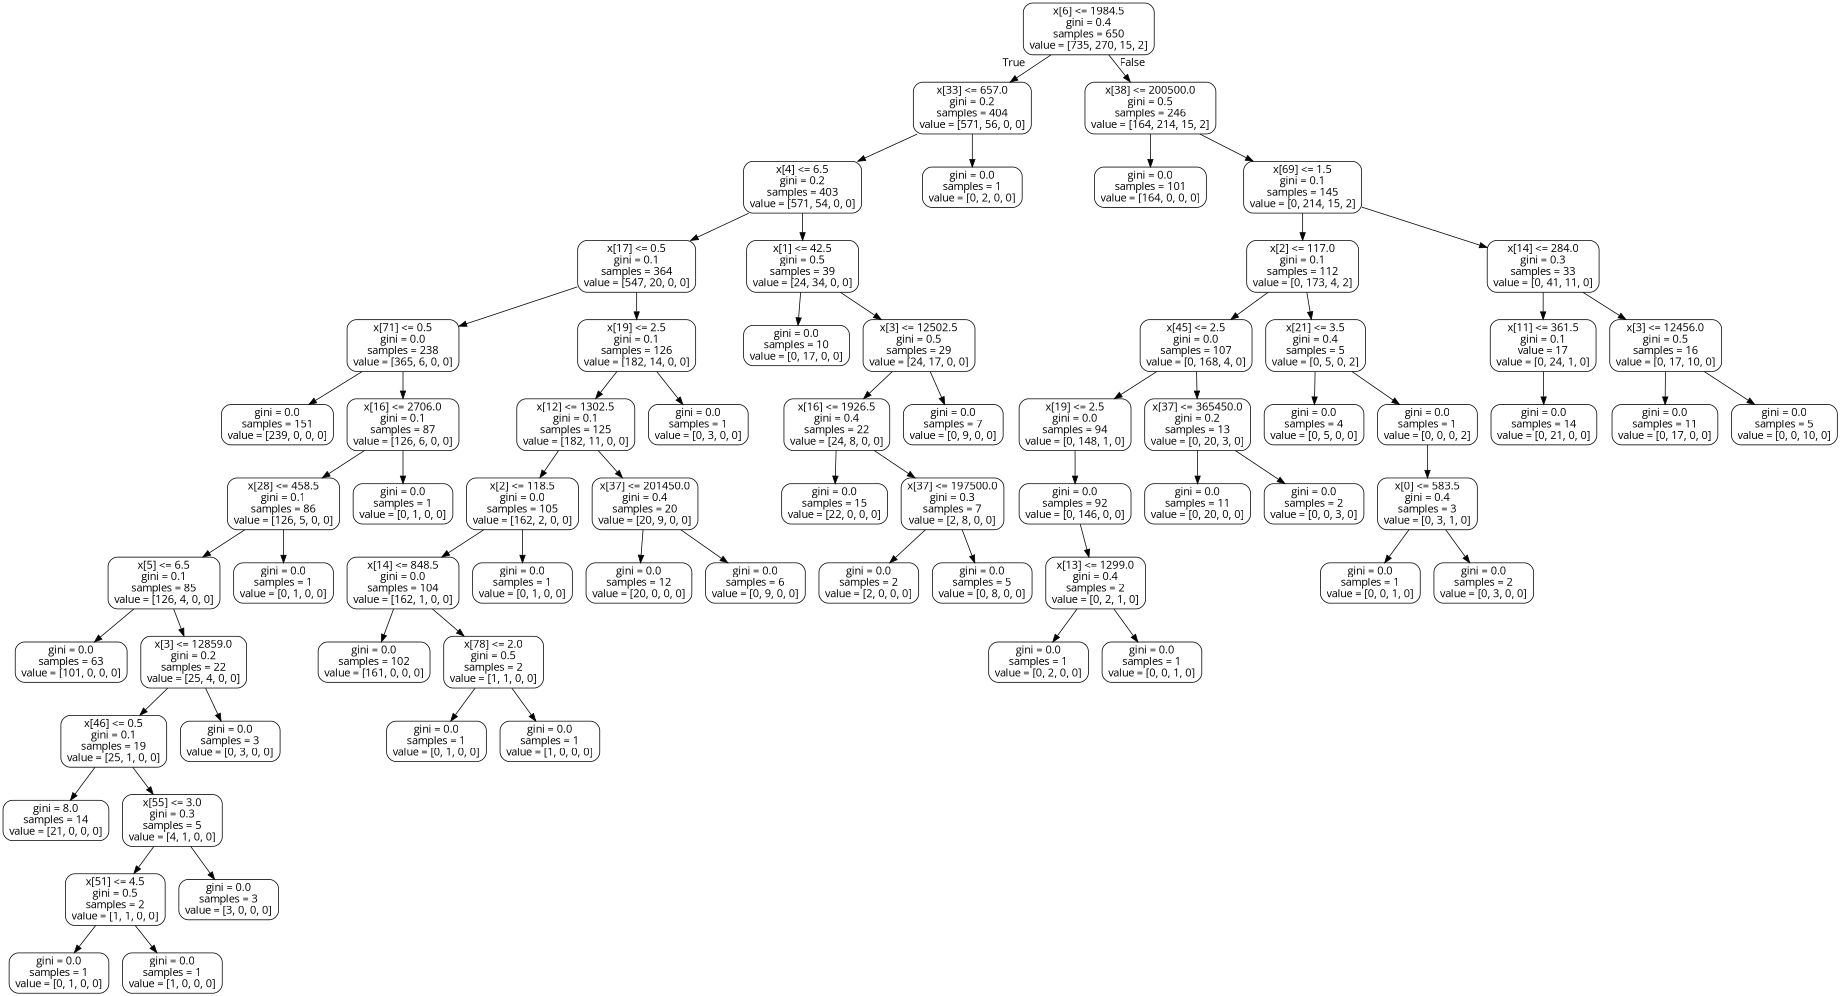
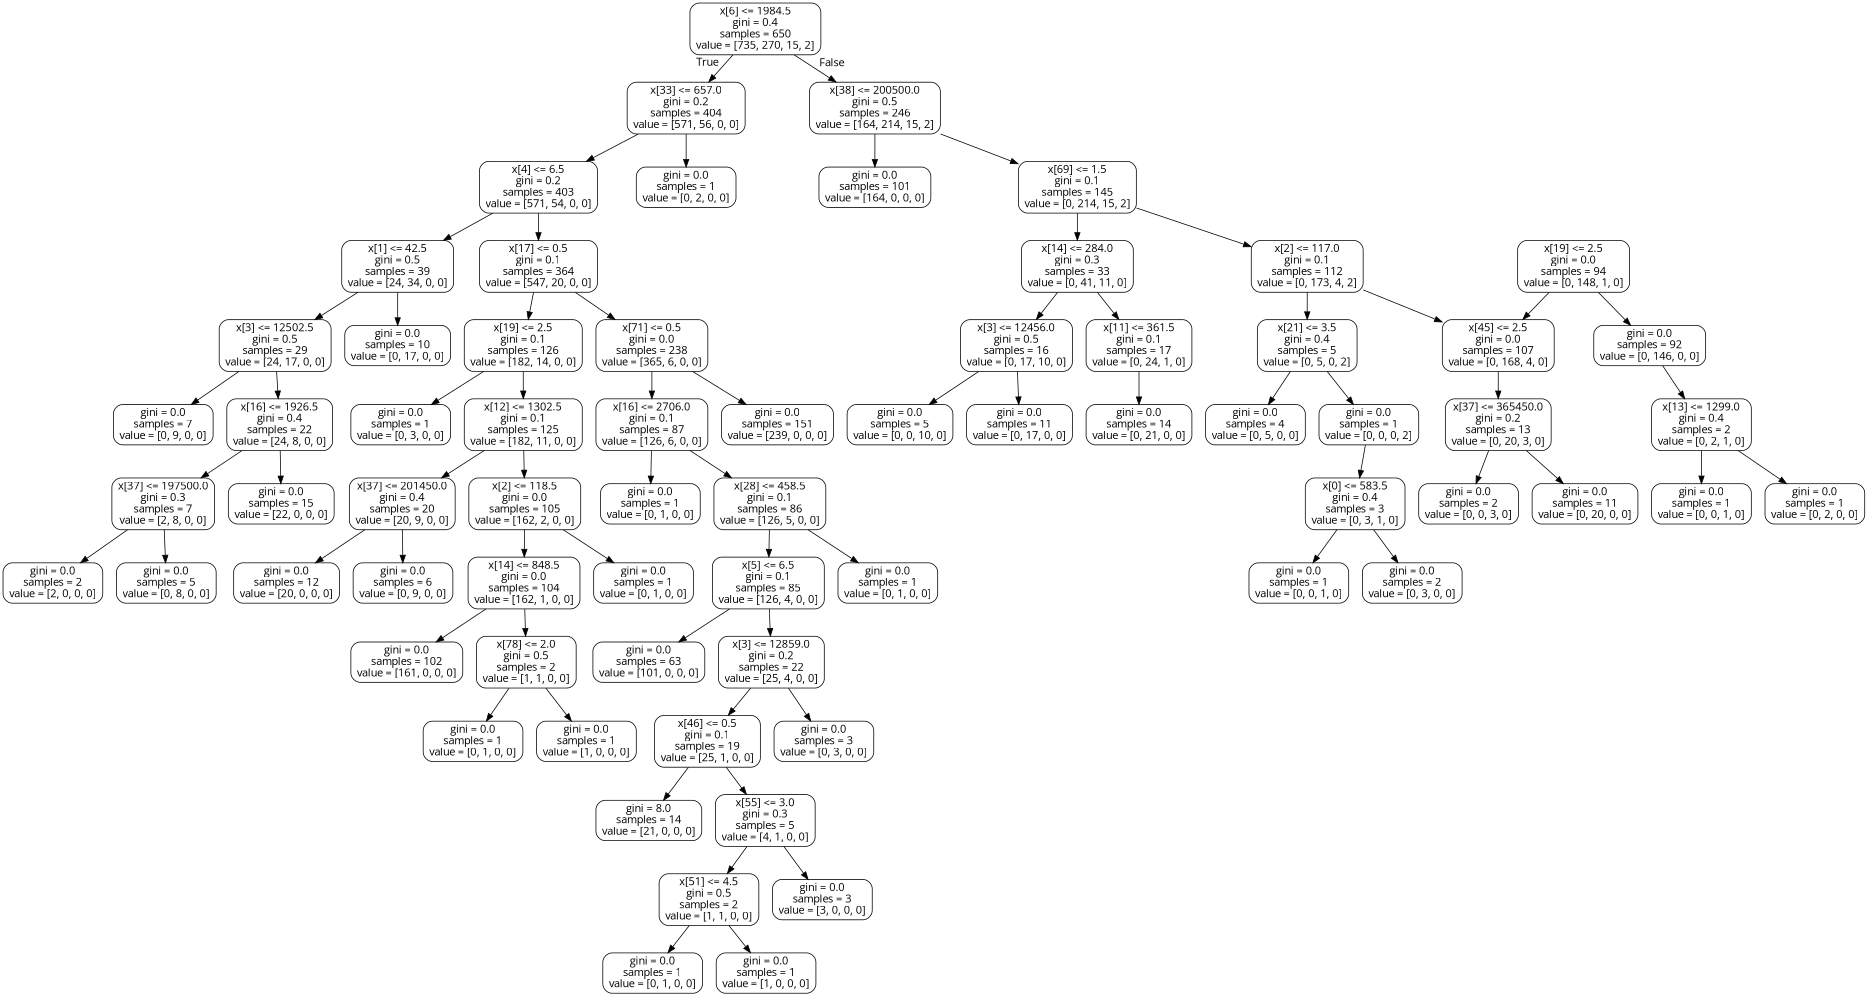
node "x[11] <= 361.5 gini = 0.1 value = 17 value = [0, 24, 1, 0]": label "x[11] <= 361.5 gini = 0.1 value = 17 value = [0, 24, 1, 0]" -> "x[11] <= 361.5 gini = 0.1 samples = 17 value = [0, 24, 1, 0]"
edge "x[45] <= 2.5 gini = 0.0 samples = 107 value = [0, 168, 4, 0]" -> "x[19] <= 2.5 gini = 0.0 samples = 94 value = [0, 148, 1, 0]": reversed
